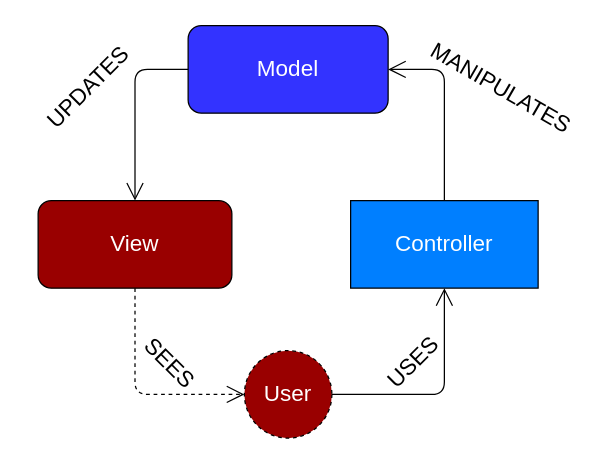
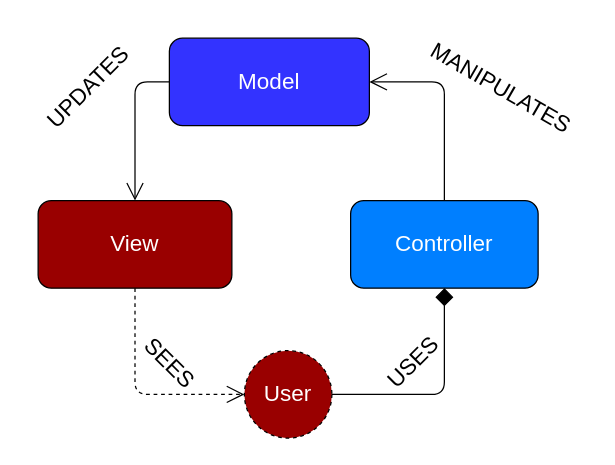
node "Model": moved (288, 69) -> (269, 82)
node "Controller": shape rectangle -> rounded rectangle
edge "User" -> "Controller": arrowhead open -> diamond
